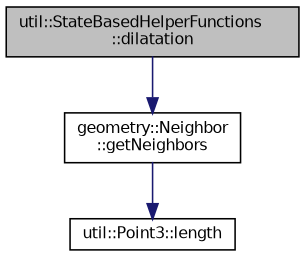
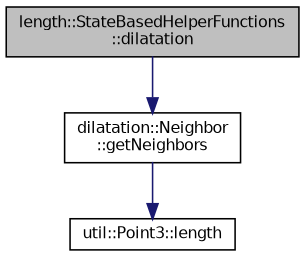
node "util::StateBasedHelperFunctions ::dilatation": label "util::StateBasedHelperFunctions ::dilatation" -> "length::StateBasedHelperFunctions ::dilatation"
node "geometry::Neighbor ::getNeighbors": label "geometry::Neighbor ::getNeighbors" -> "dilatation::Neighbor ::getNeighbors"
